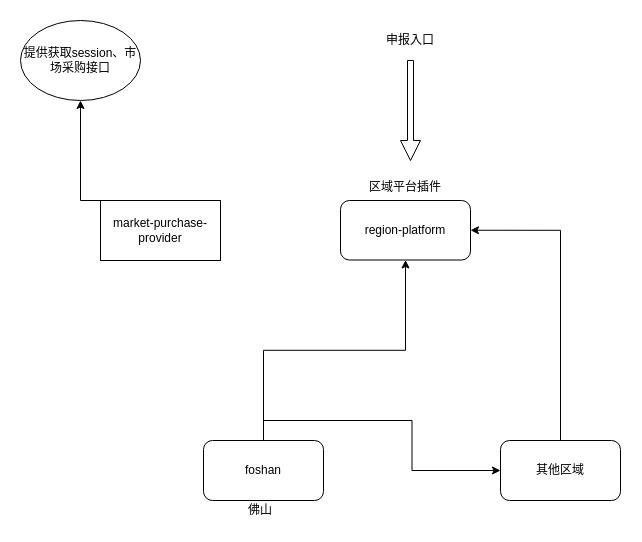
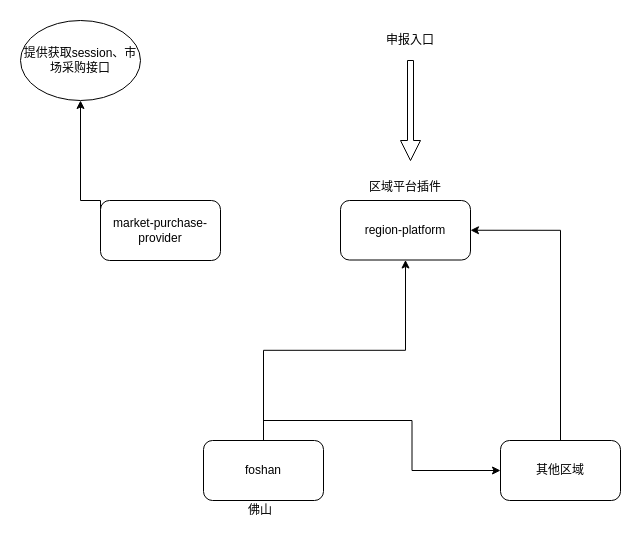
node "market-purchase-provider": shape rectangle -> rounded rectangle
